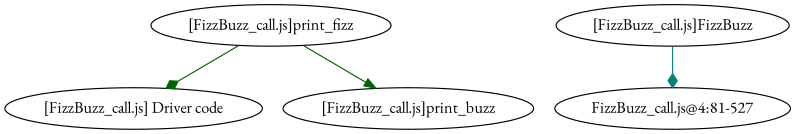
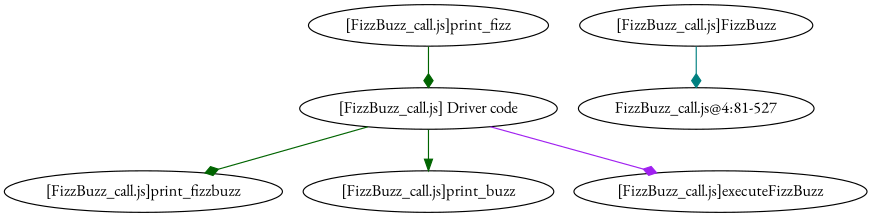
edge "[FizzBuzz_call.js]print_fizz" -> "[FizzBuzz_call.js]print_buzz": now "[FizzBuzz_call.js] Driver code" -> "[FizzBuzz_call.js]print_buzz"
node "[FizzBuzz_call.js]print_fizzbuzz": added
node "[FizzBuzz_call.js]executeFizzBuzz": added
